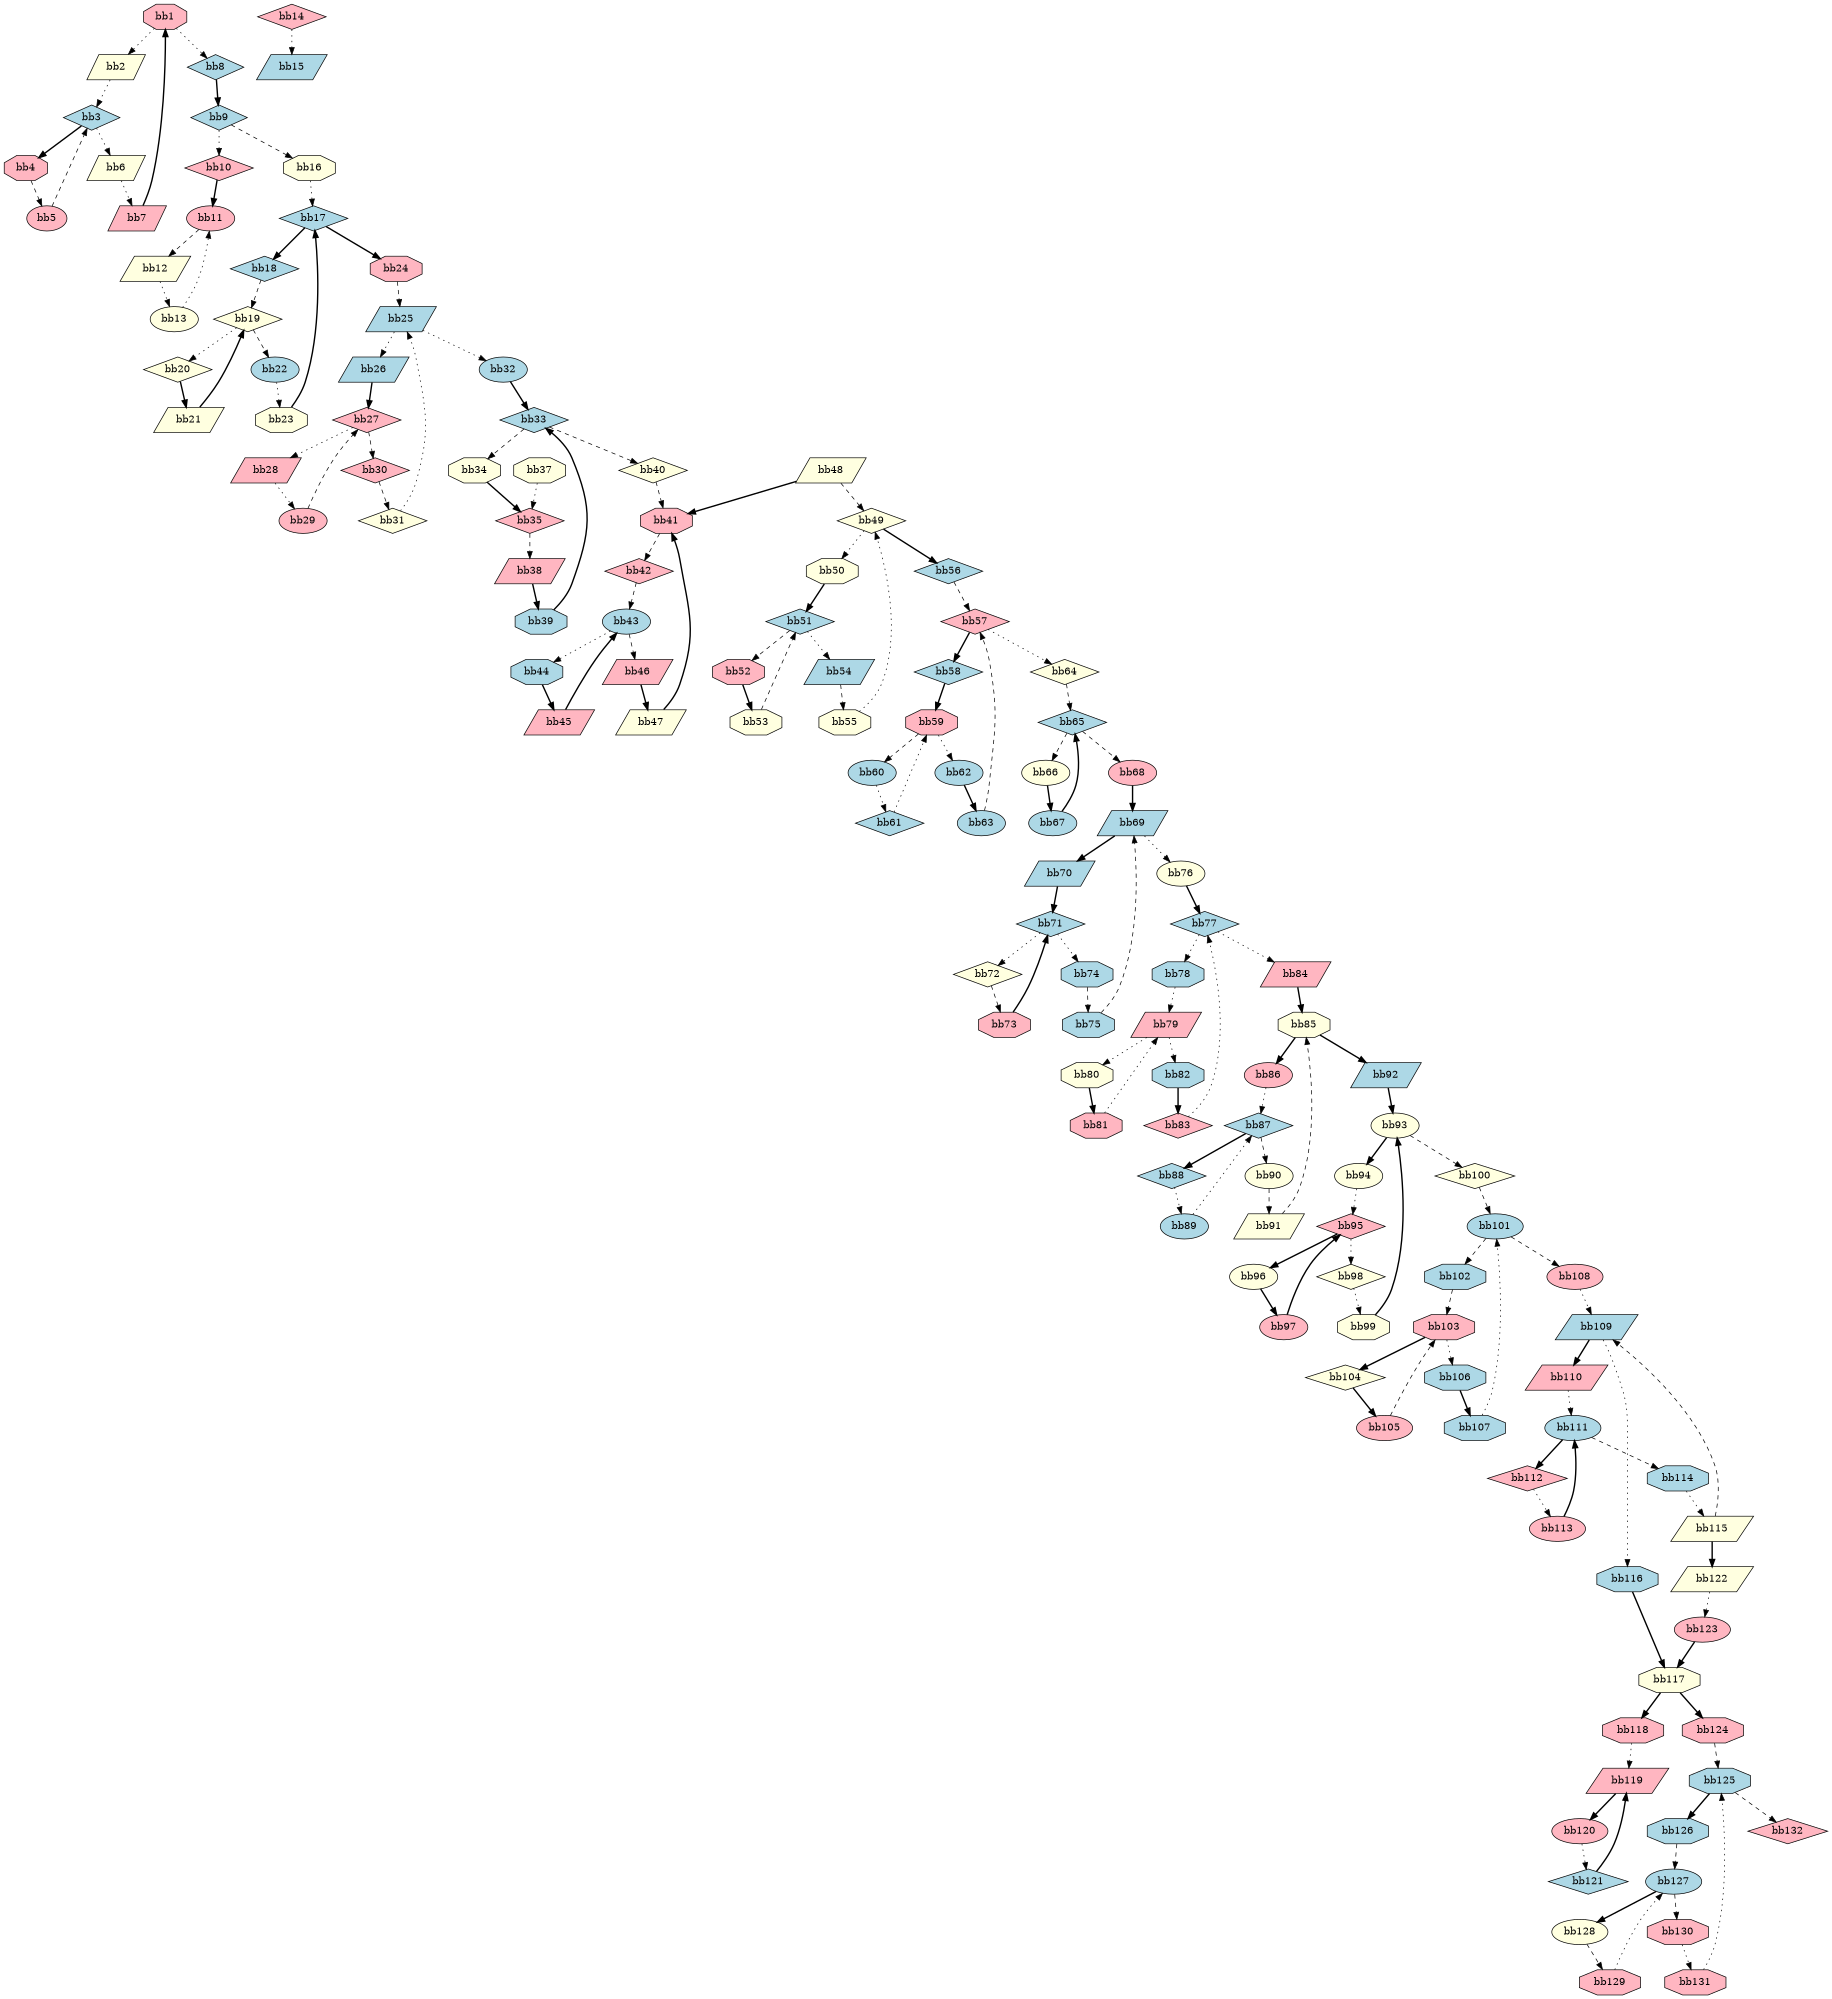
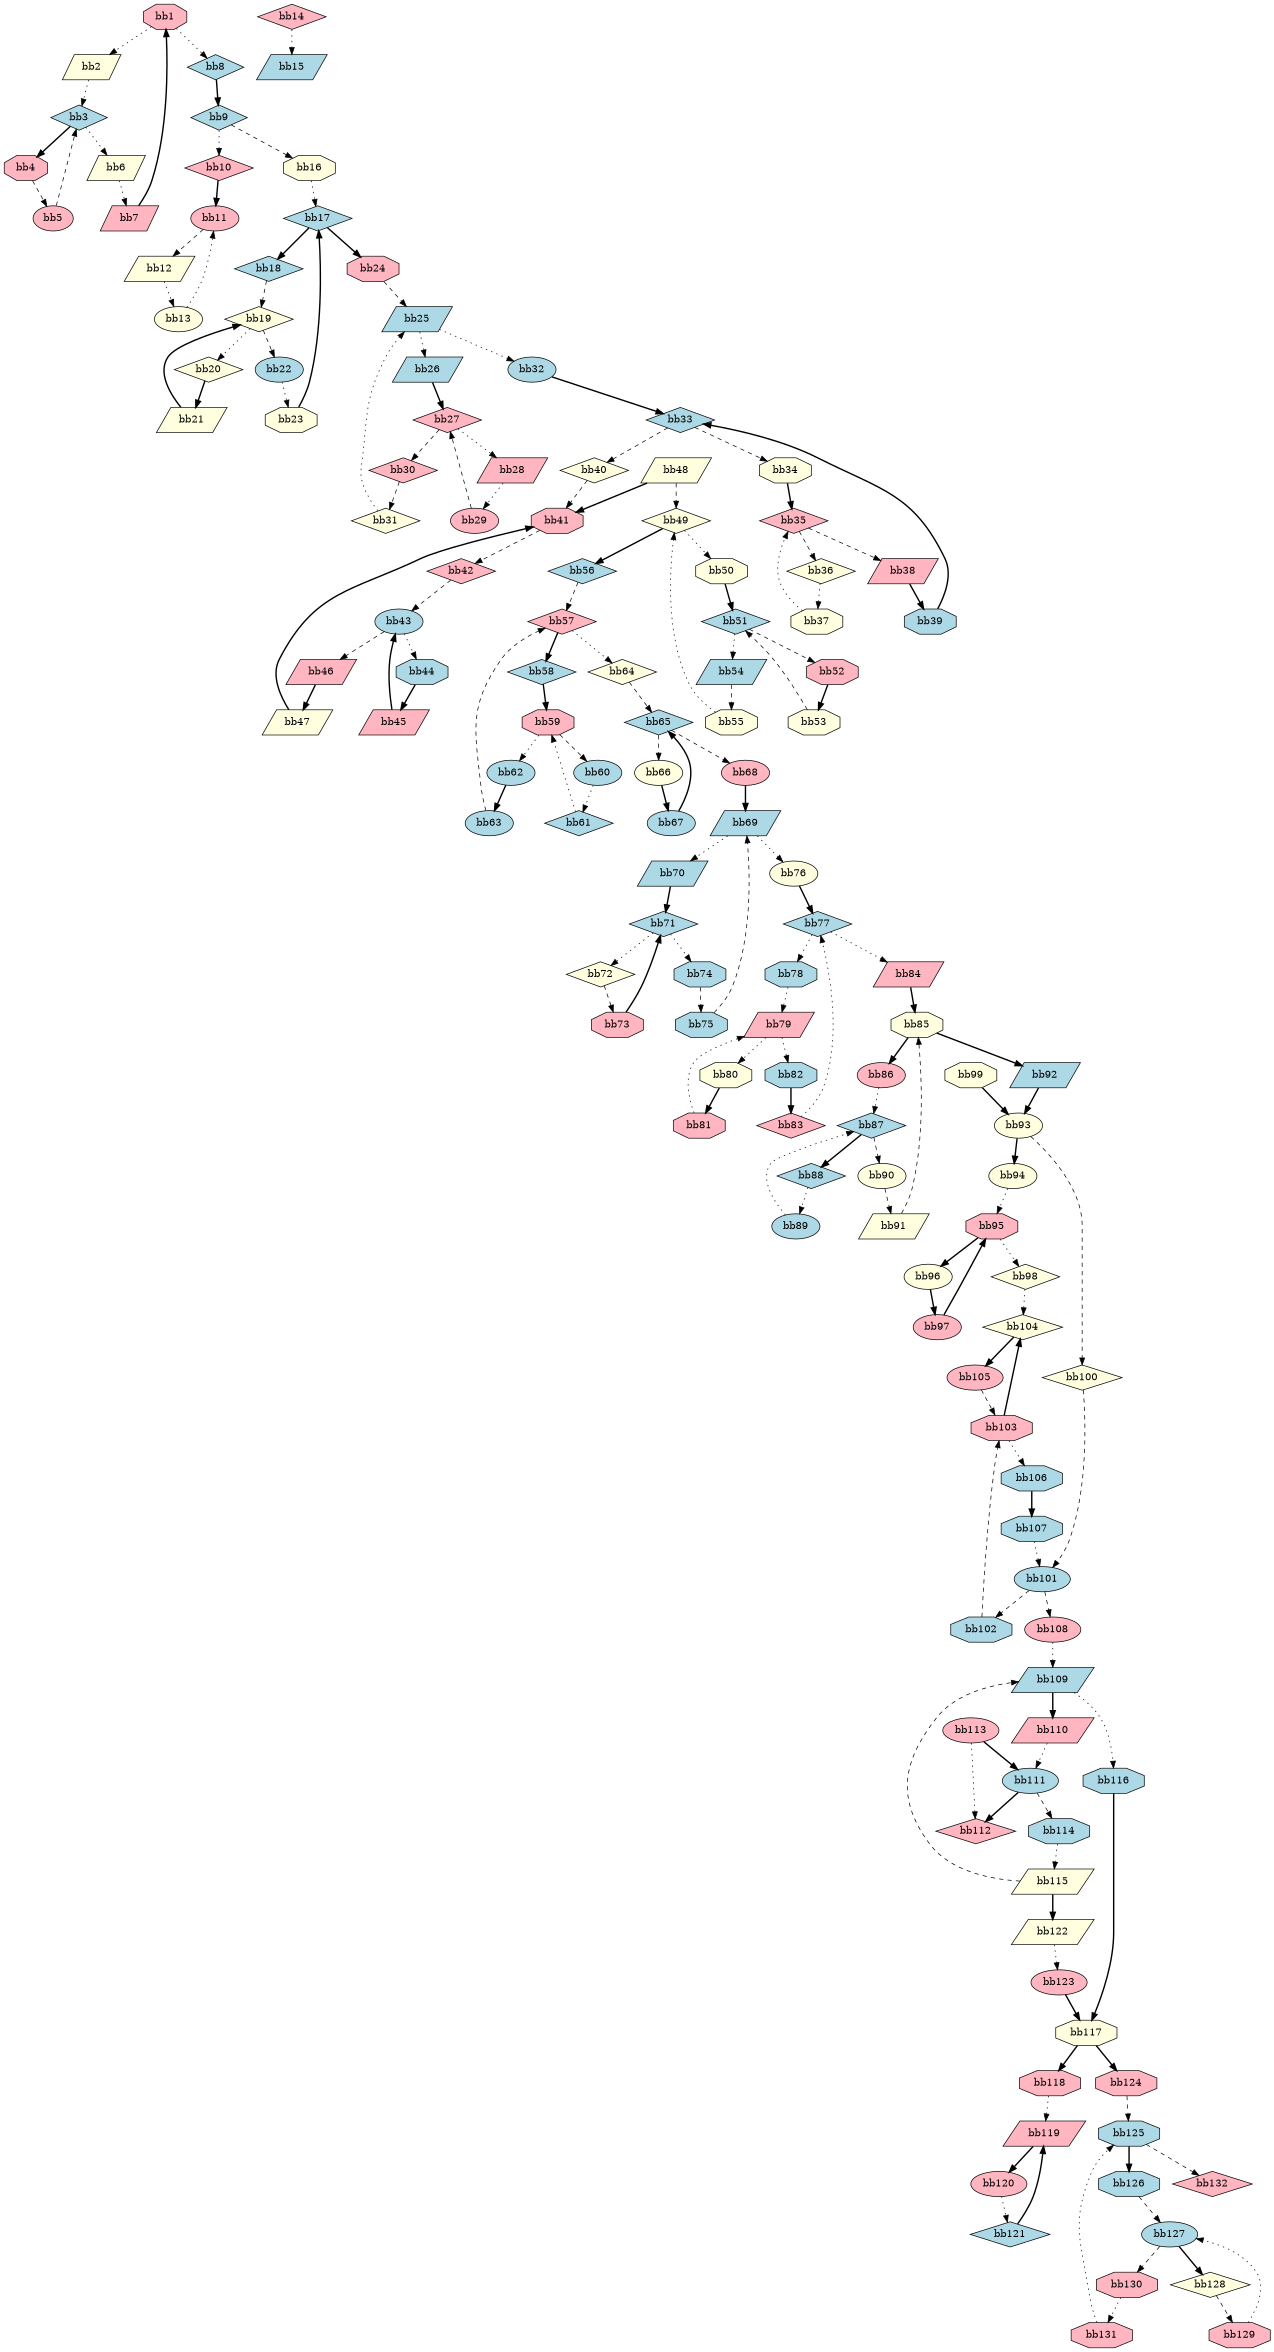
node "bb36": added
edge "bb69" -> "bb70": style bold -> dotted
node "bb95": shape diamond -> octagon
edge "bb98" -> "bb99": now "bb98" -> "bb104"
edge "bb112" -> "bb113": reversed
node "bb128": shape ellipse -> diamond
